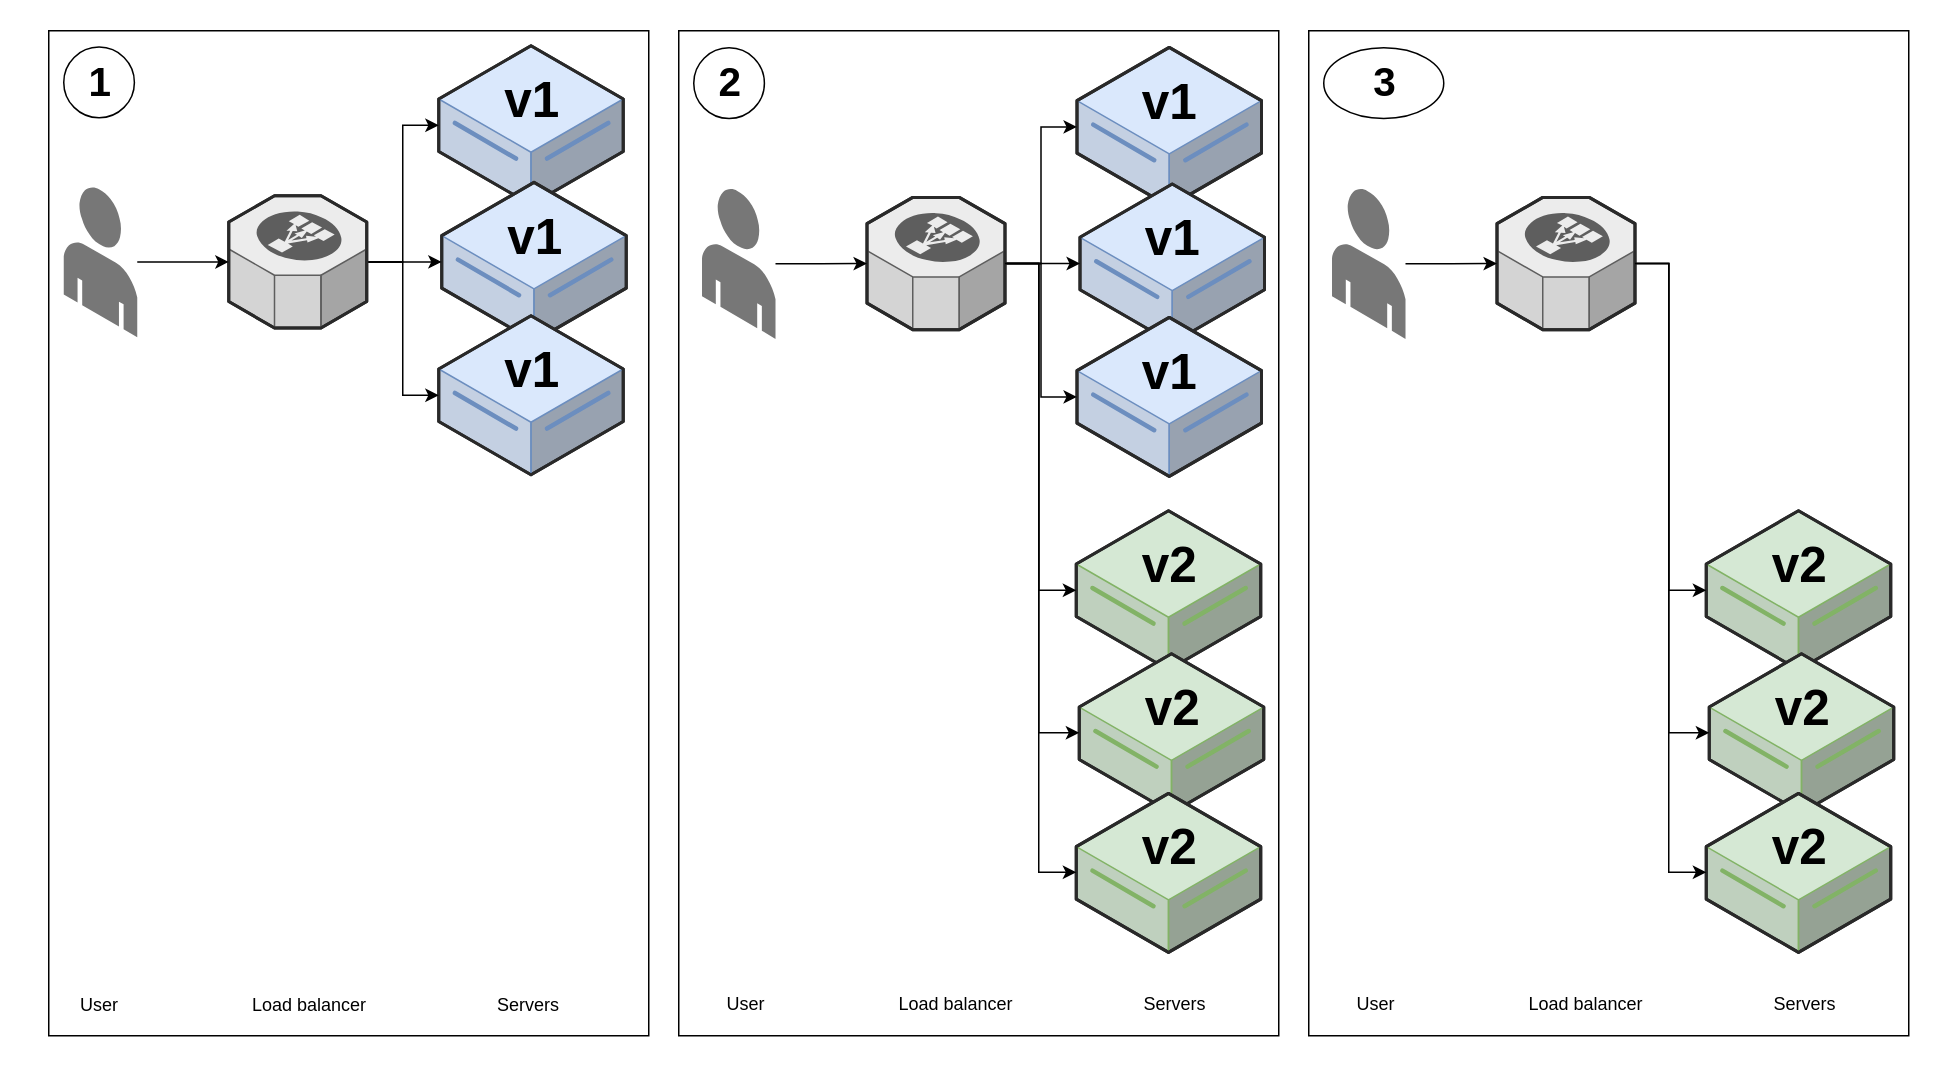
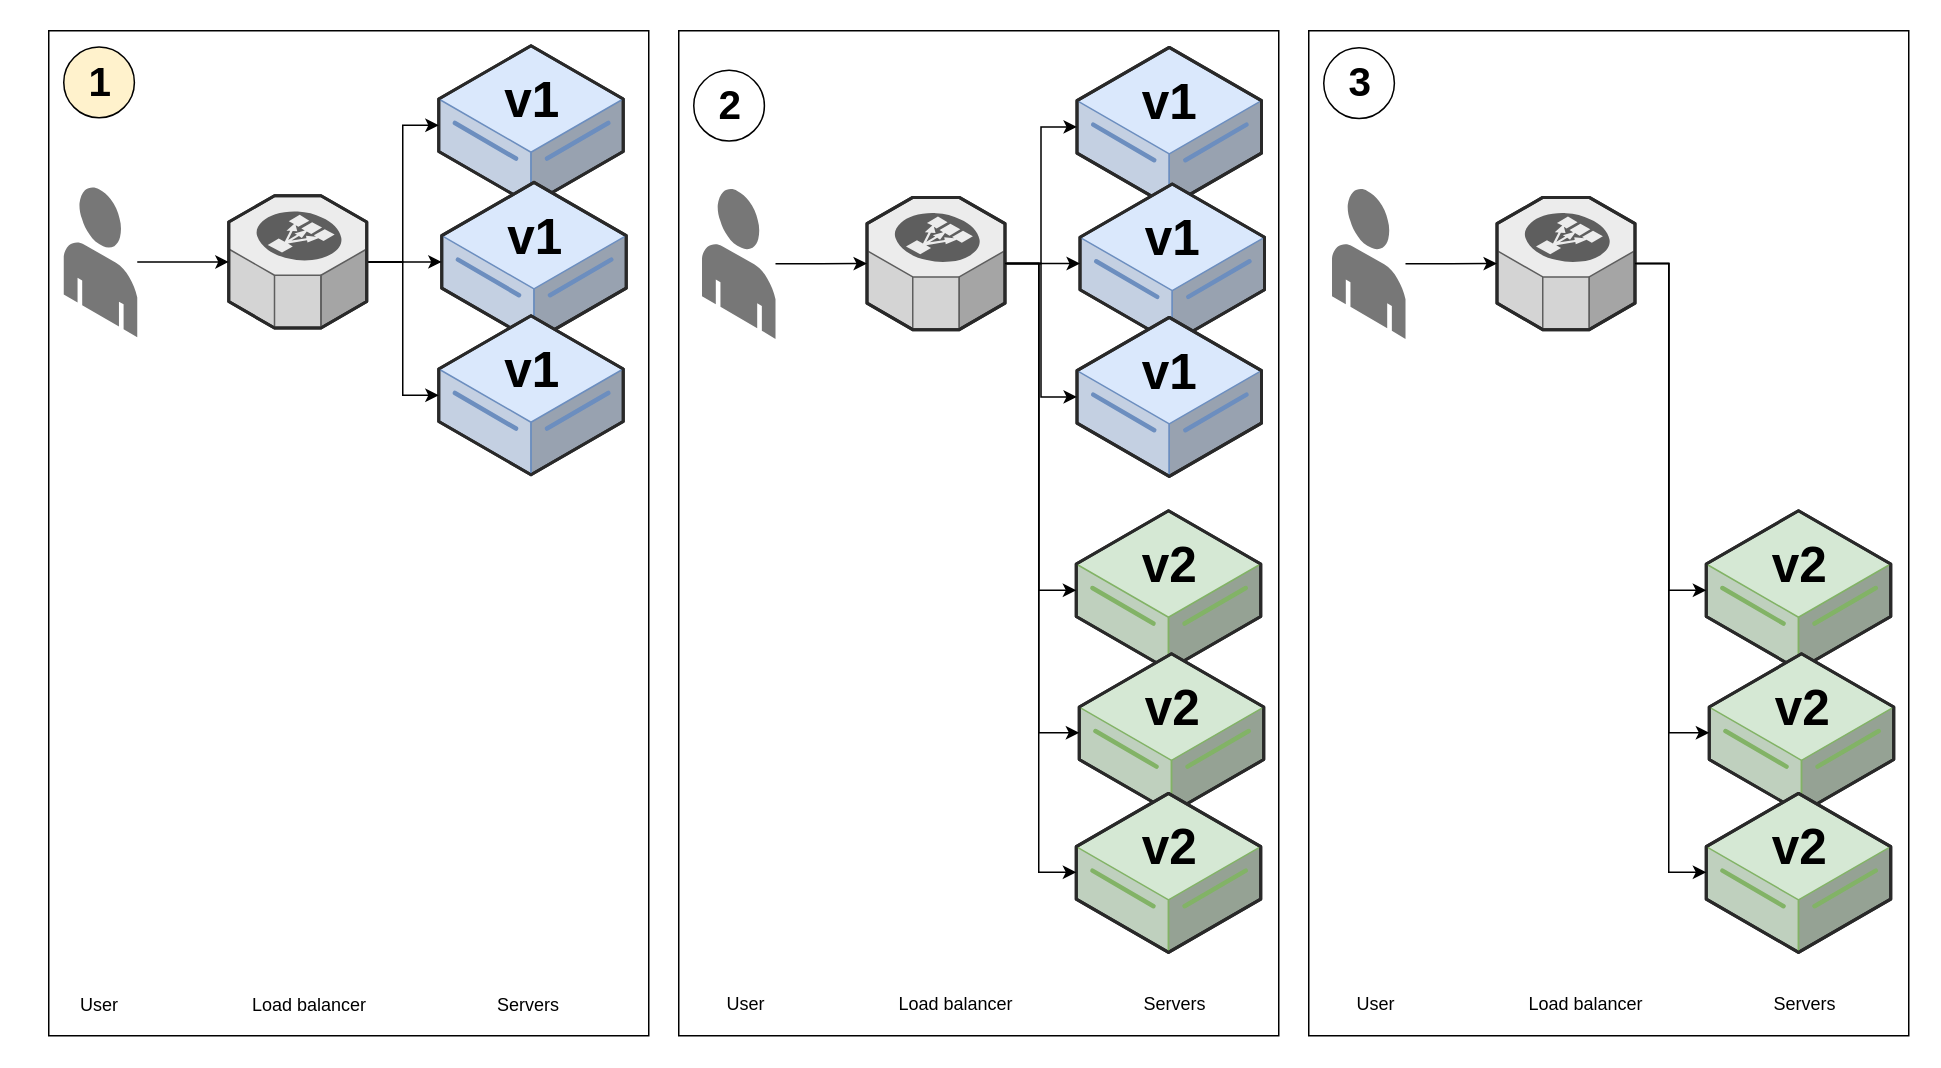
node "1": fillcolor #ffffff -> #fff2cc
node "2": moved (729, 83) -> (729, 106)
node "3": size 120x71 -> 71x71
